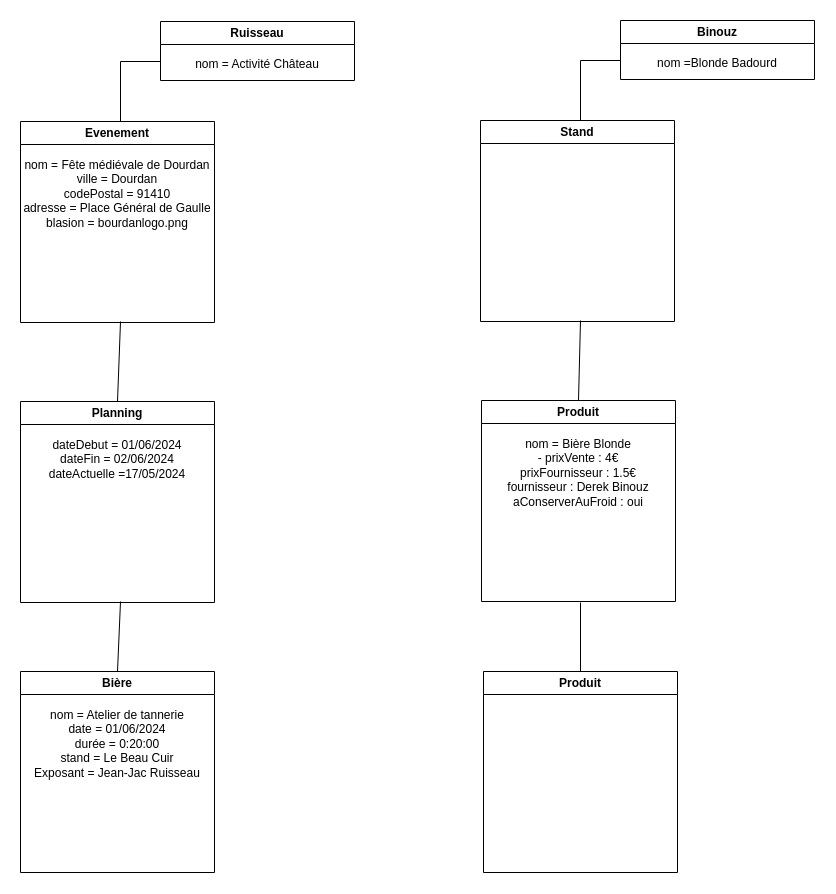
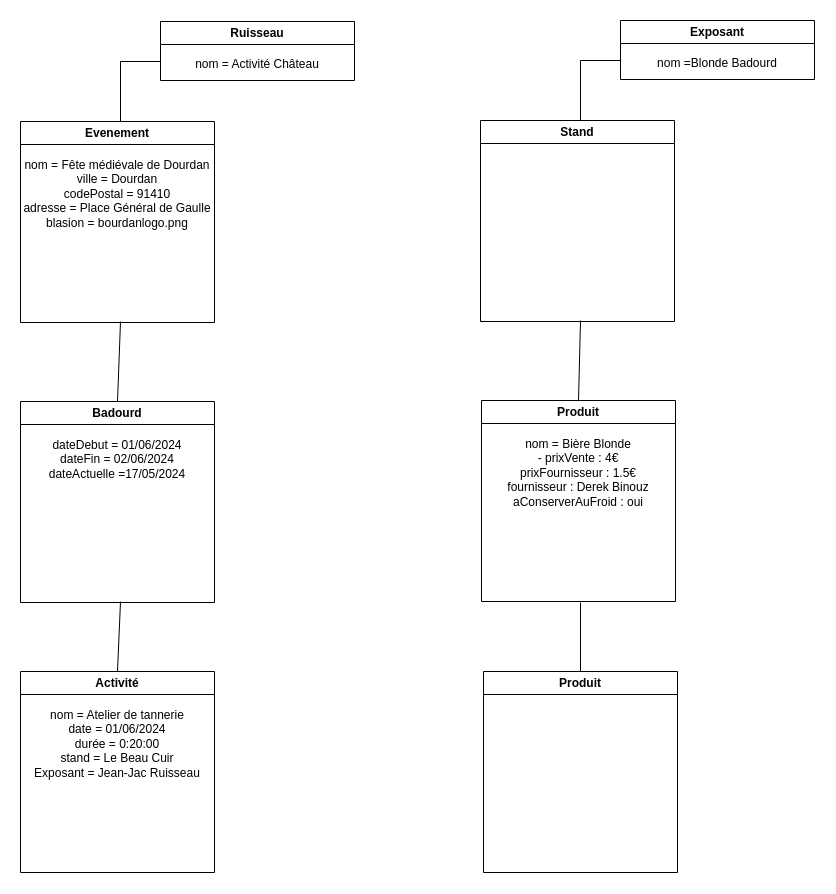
node "Binouz": label "Binouz" -> "Exposant"
node "Planning": label "Planning" -> "Badourd"
node "Bière": label "Bière" -> "Activité"
